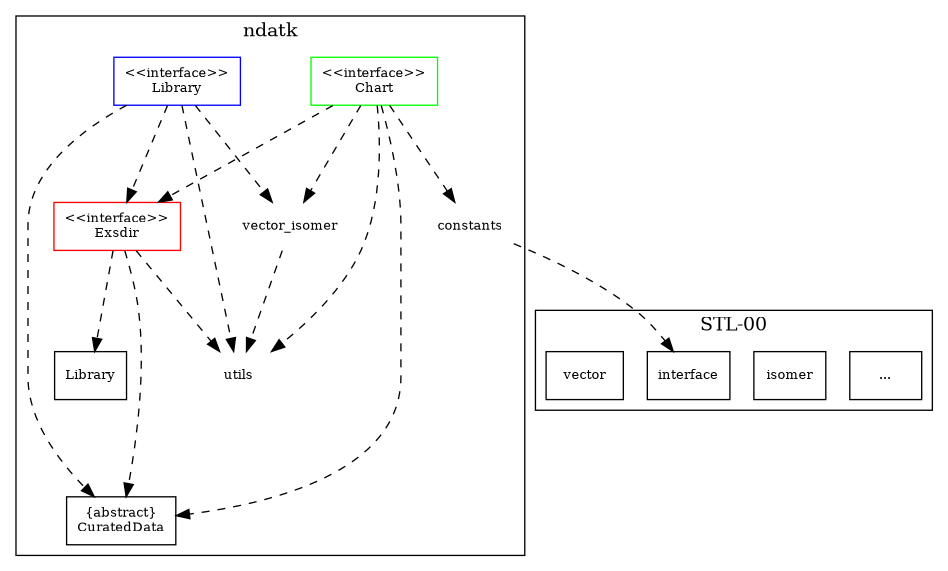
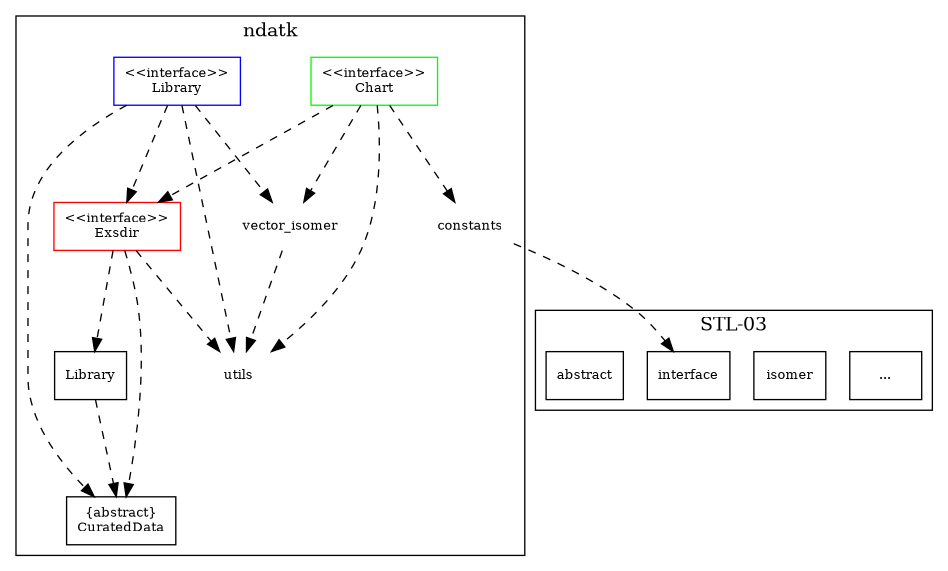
cluster "STL-00": label "STL-00" -> "STL-03"
node "vector": label "vector" -> "abstract"
edge "<<interface>> Chart" -> "{abstract} CuratedData": now "Library" -> "{abstract} CuratedData"
